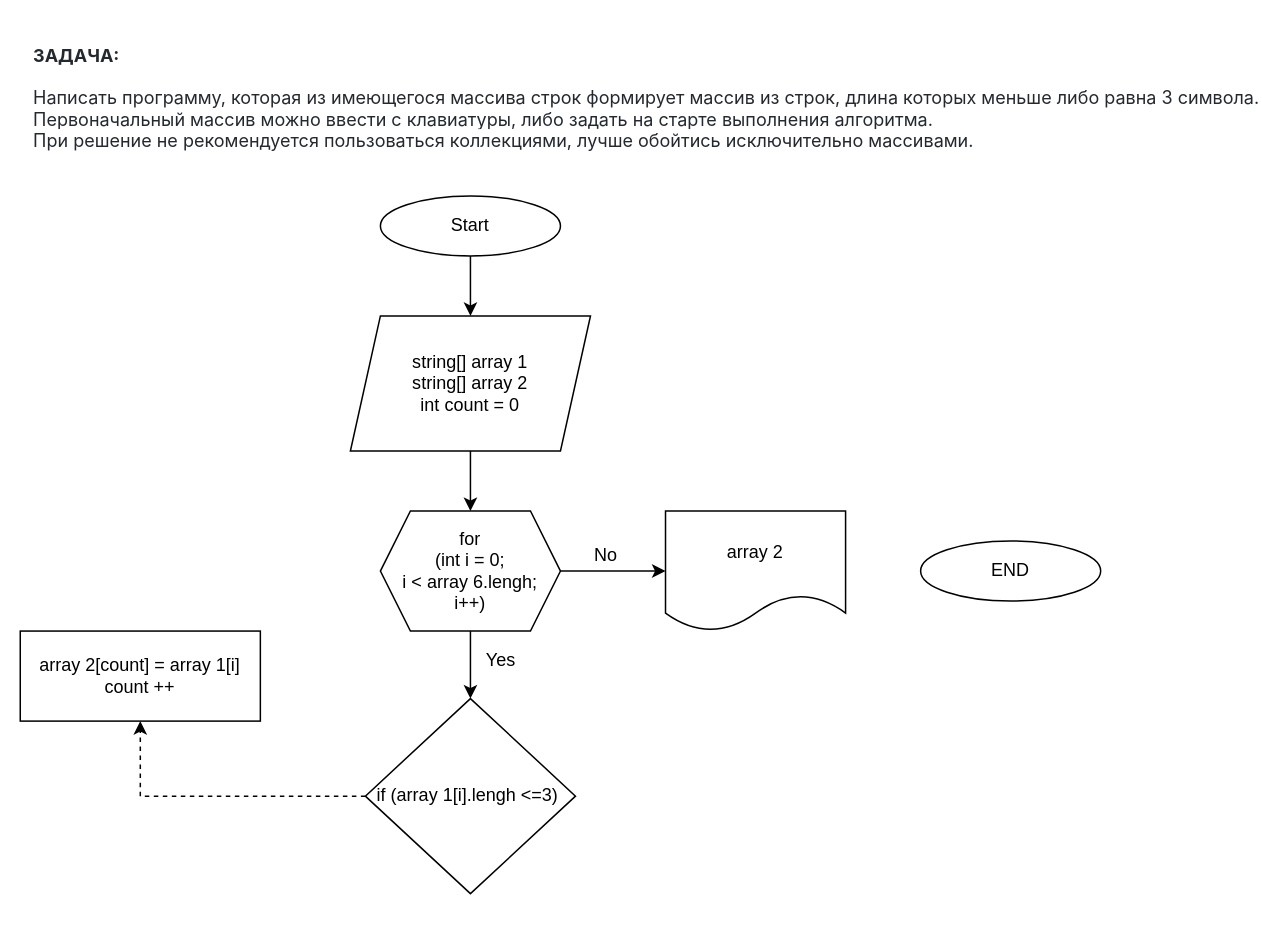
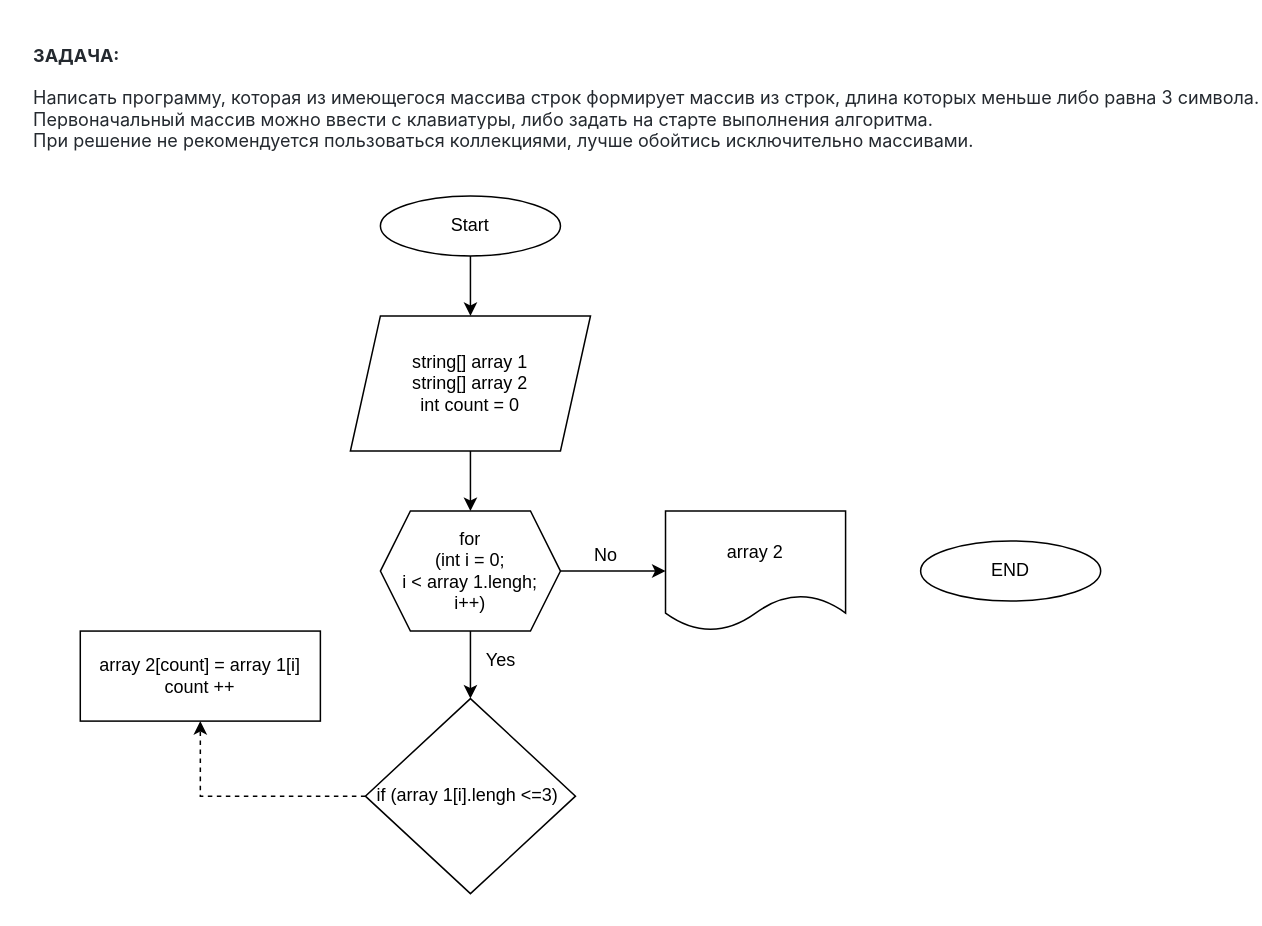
node "for (int i = 0; i < array 6.lengh; i++)": label "for (int i = 0; i < array 6.lengh; i++)" -> "for (int i = 0; i < array 1.lengh; i++)"
node "array 2[count] = array 1[i] count ++": moved (140, 676) -> (200, 676)
